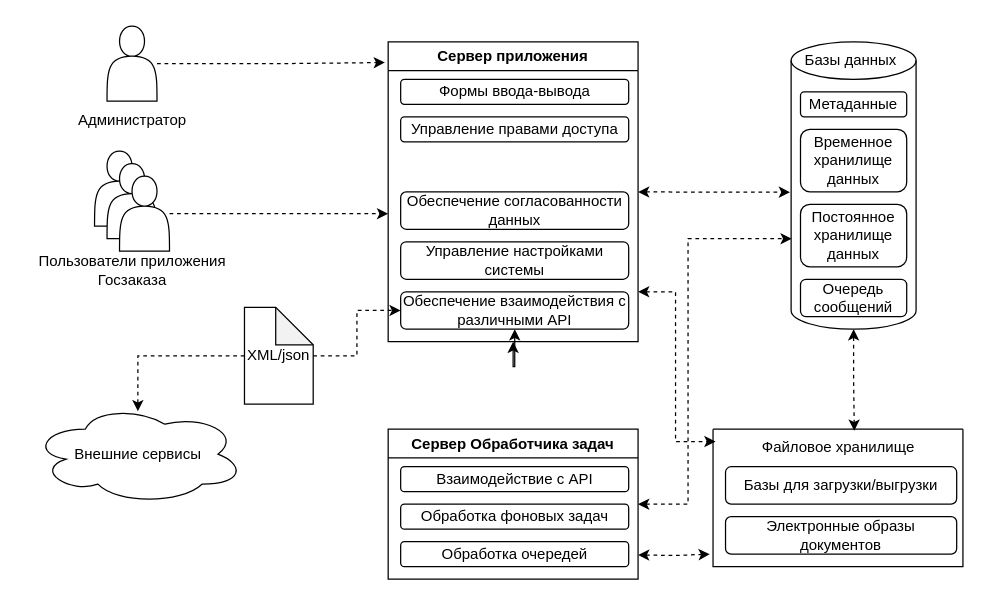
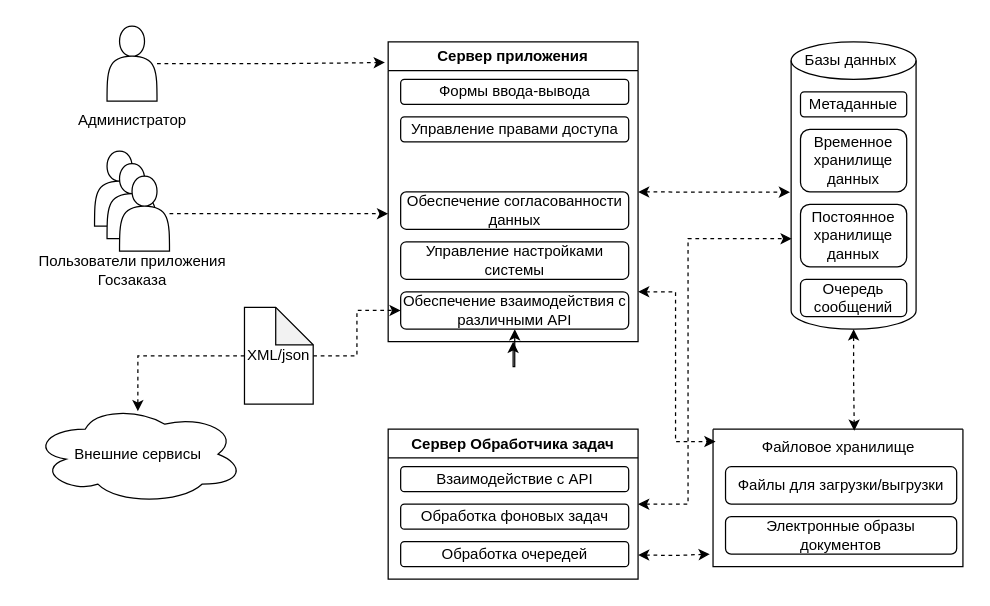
node "Базы для загрузки/выгрузки": label "Базы для загрузки/выгрузки" -> "Файлы для загрузки/выгрузки"
